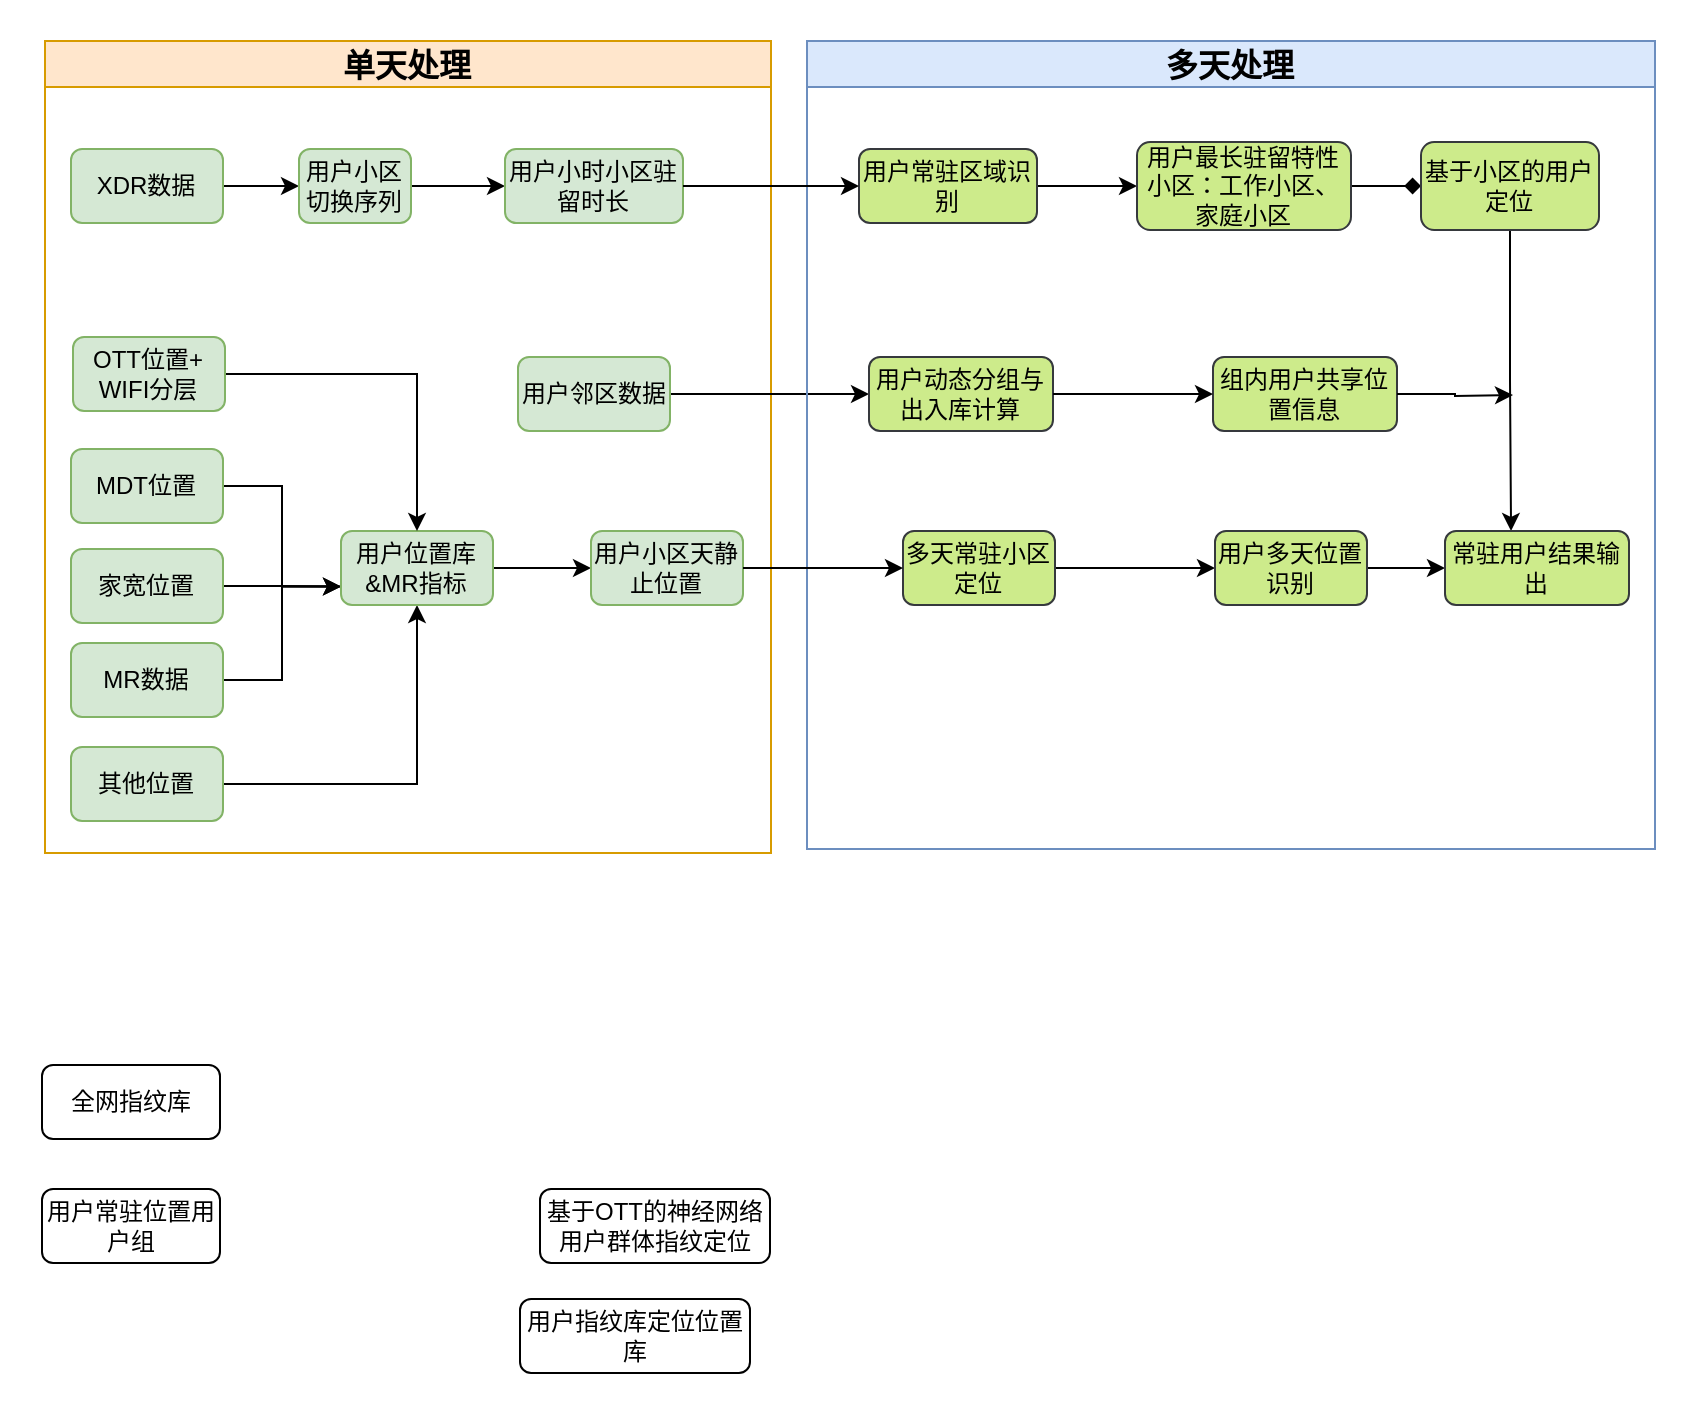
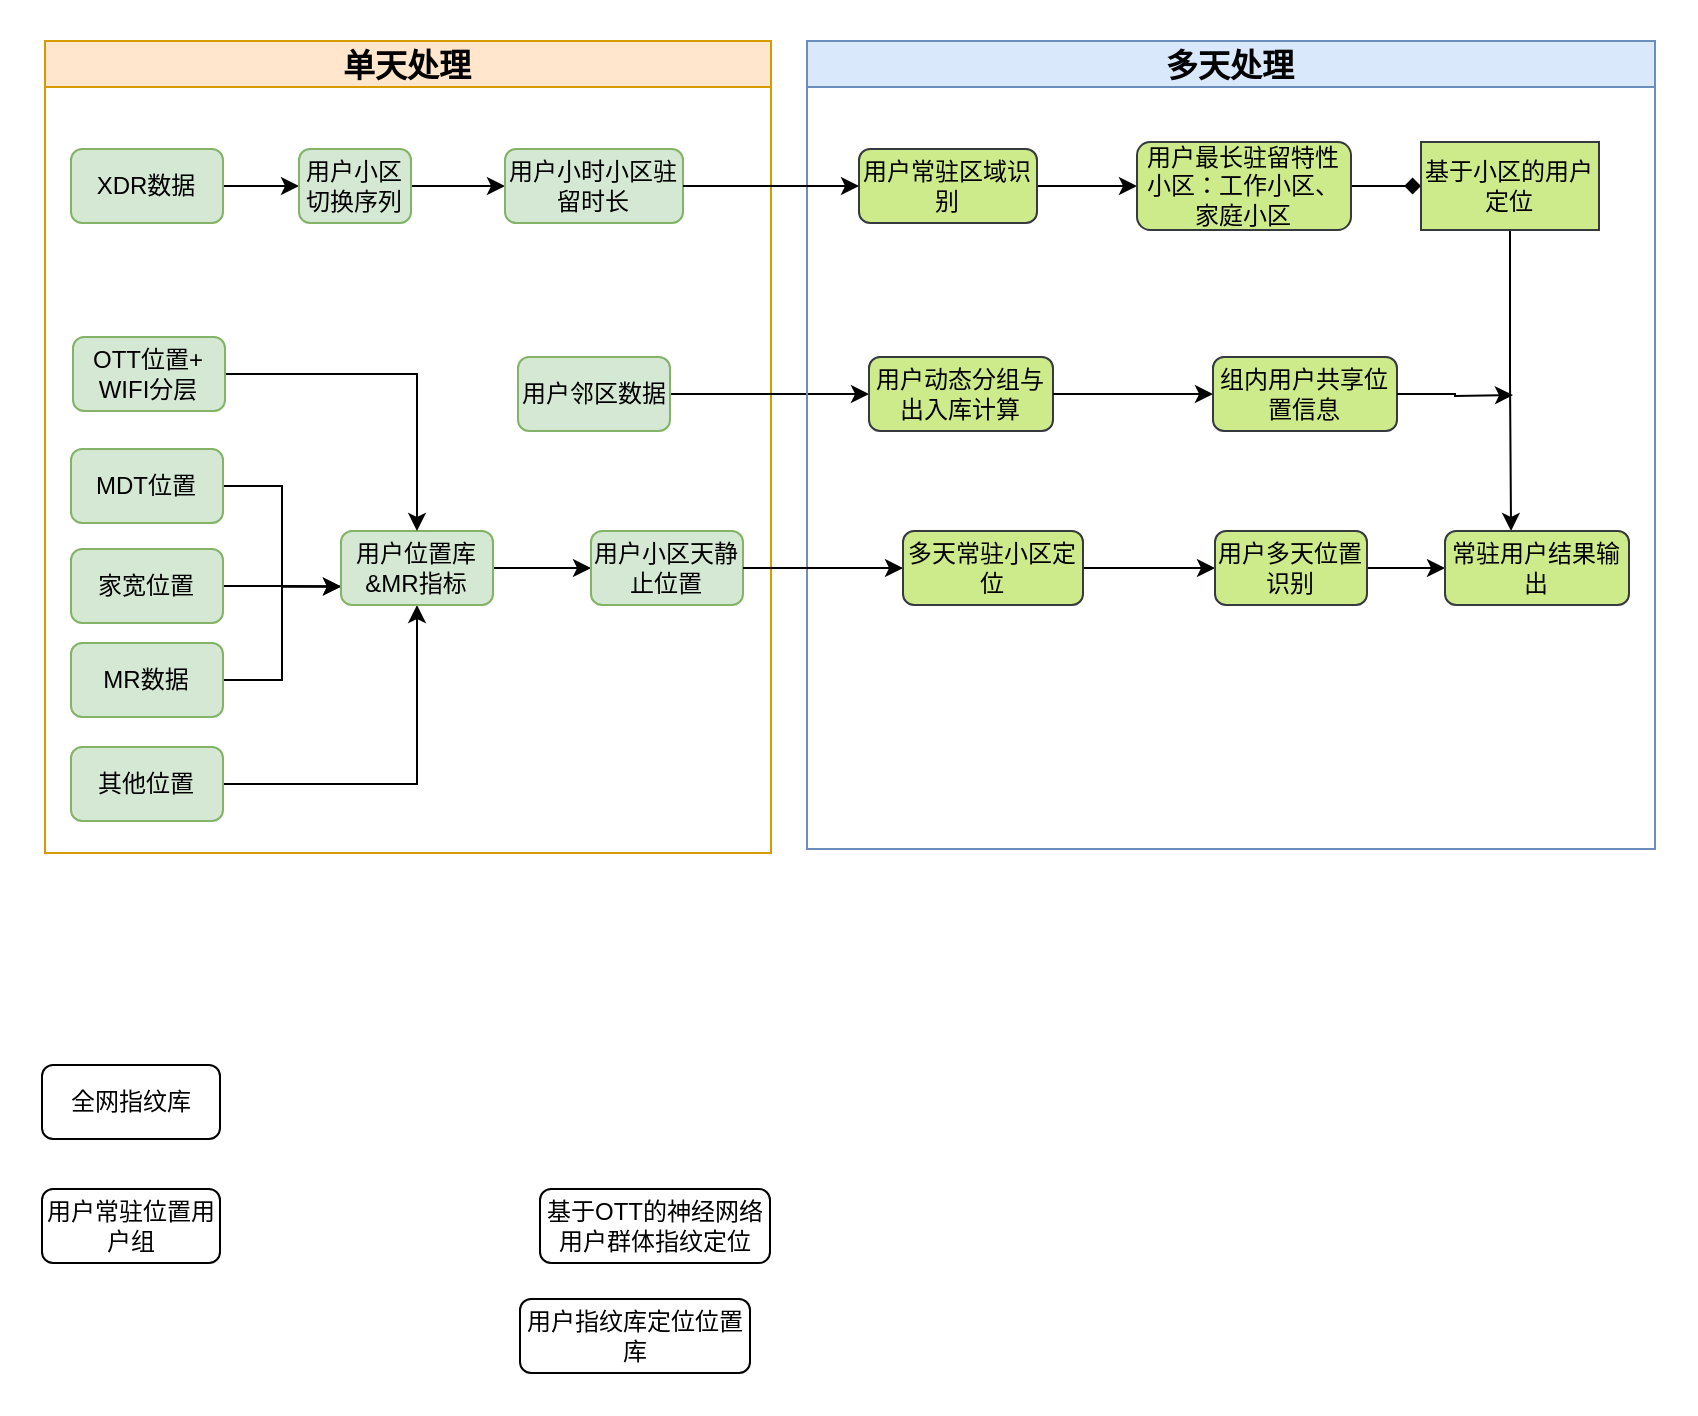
node "基于小区的用户定位": shape rounded rectangle -> rectangle
node "多天常驻小区定位": size 152x74 -> 180x74
